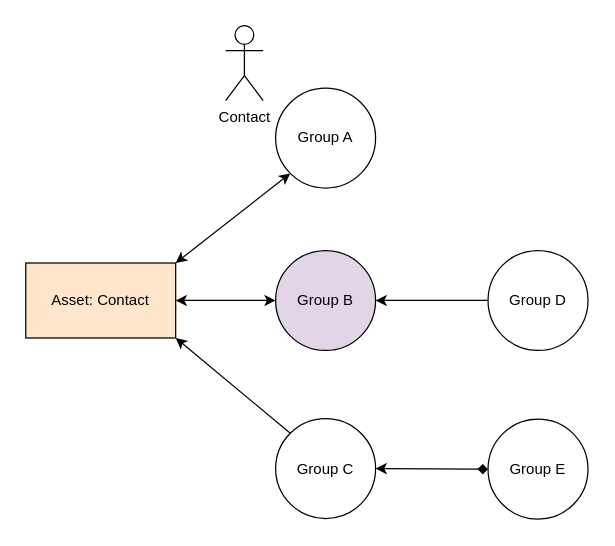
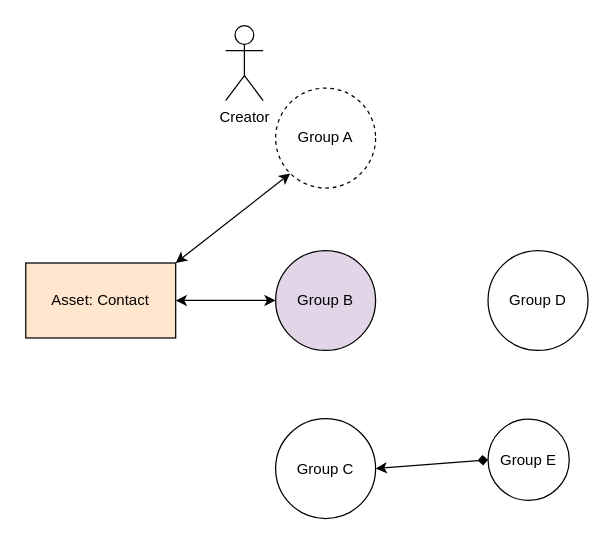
node "Contact": label "Contact" -> "Creator"
node "Group A": style solid -> dashed
edge "Group D" -> "Group B": removed
edge "Group C" -> "Asset: Contact": removed
node "Group E": size 100x100 -> 81x81
